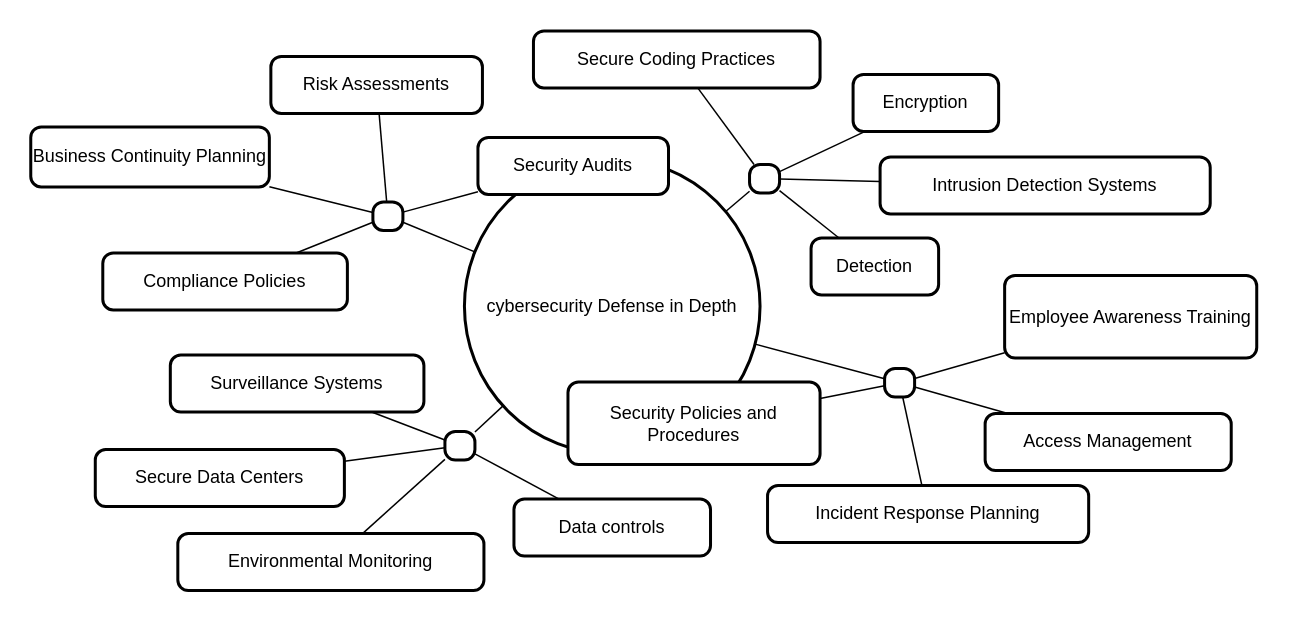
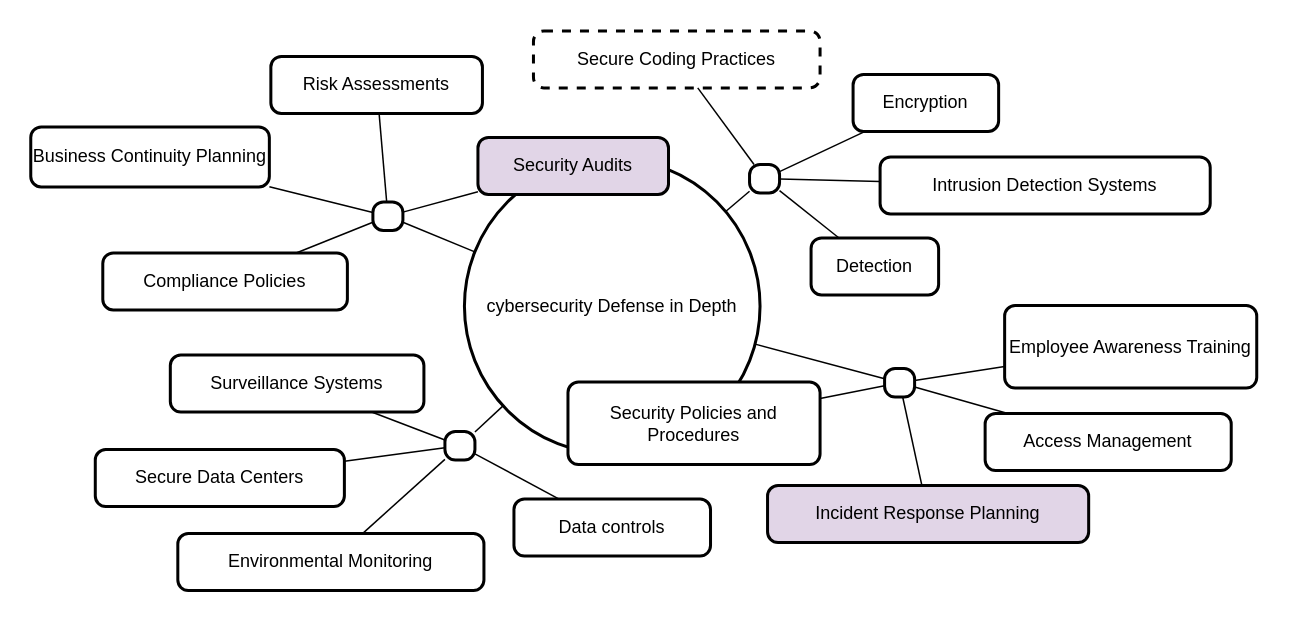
node "Secure Coding Practices": style solid -> dashed
node "Security Audits": fillcolor #ffffff -> #e1d5e7
node "Employee Awareness Training": moved (1130, 317) -> (1130, 347)
node "Incident Response Planning": fillcolor #ffffff -> #e1d5e7
